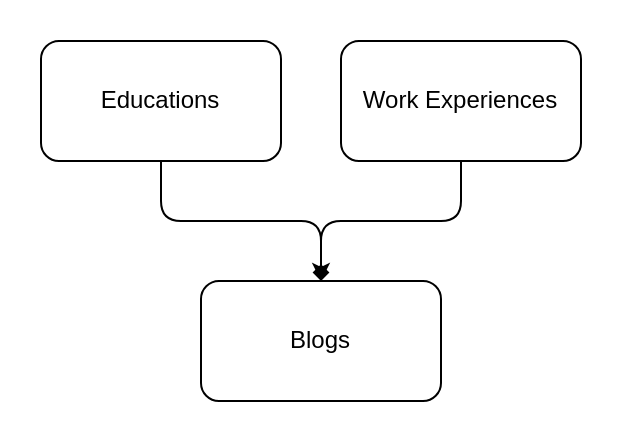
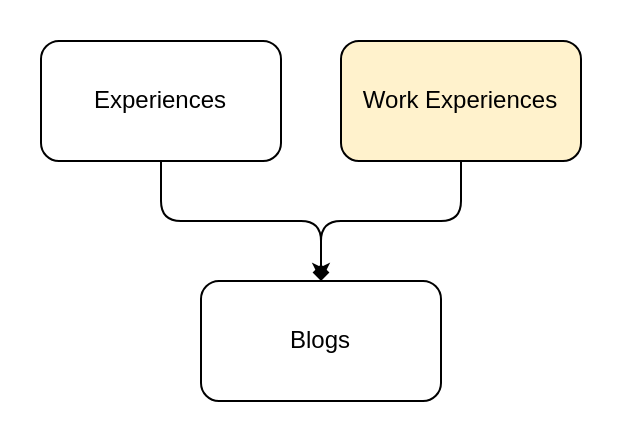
node "Educations": label "Educations" -> "Experiences"
node "Work Experiences": fillcolor #ffffff -> #fff2cc
